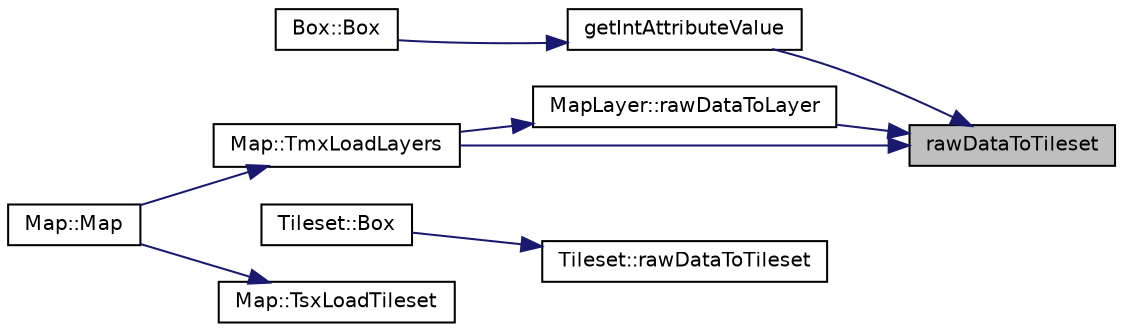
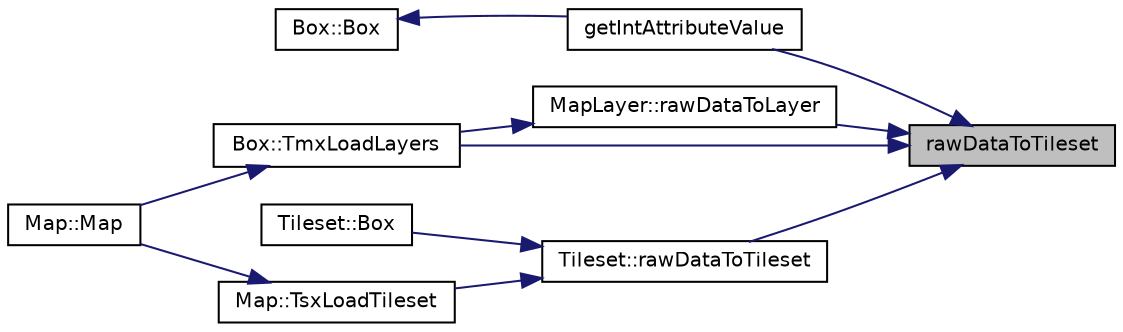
edge "Box::Box" -> "getIntAttributeValue": reversed
node "Map::TmxLoadLayers": label "Map::TmxLoadLayers" -> "Box::TmxLoadLayers"
edge "Tileset::rawDataToTileset" -> "rawDataToTileset": added
edge "Map::TsxLoadTileset" -> "Tileset::rawDataToTileset": added
